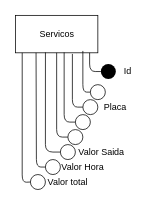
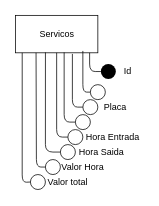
node "Hora Entrada": added
node "Valor Saida": label "Valor Saida" -> "Hora Saida"
